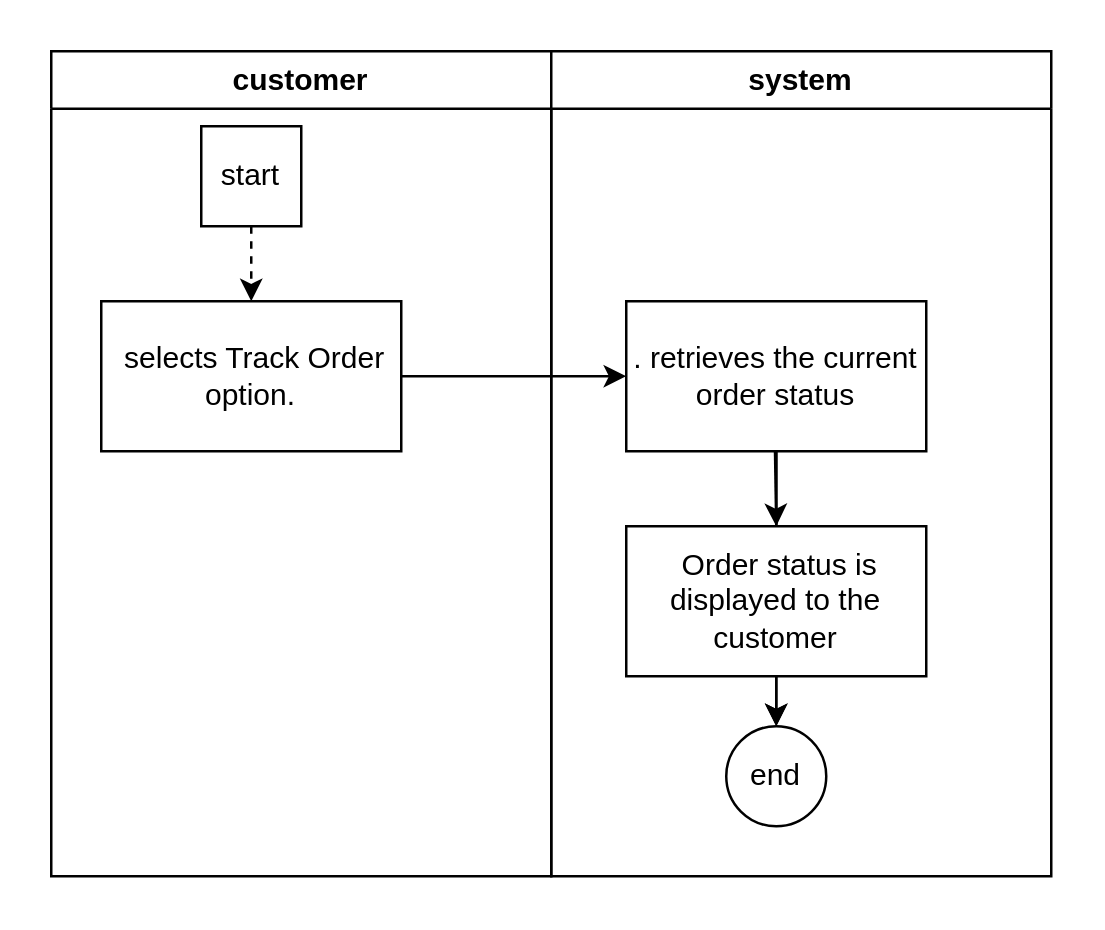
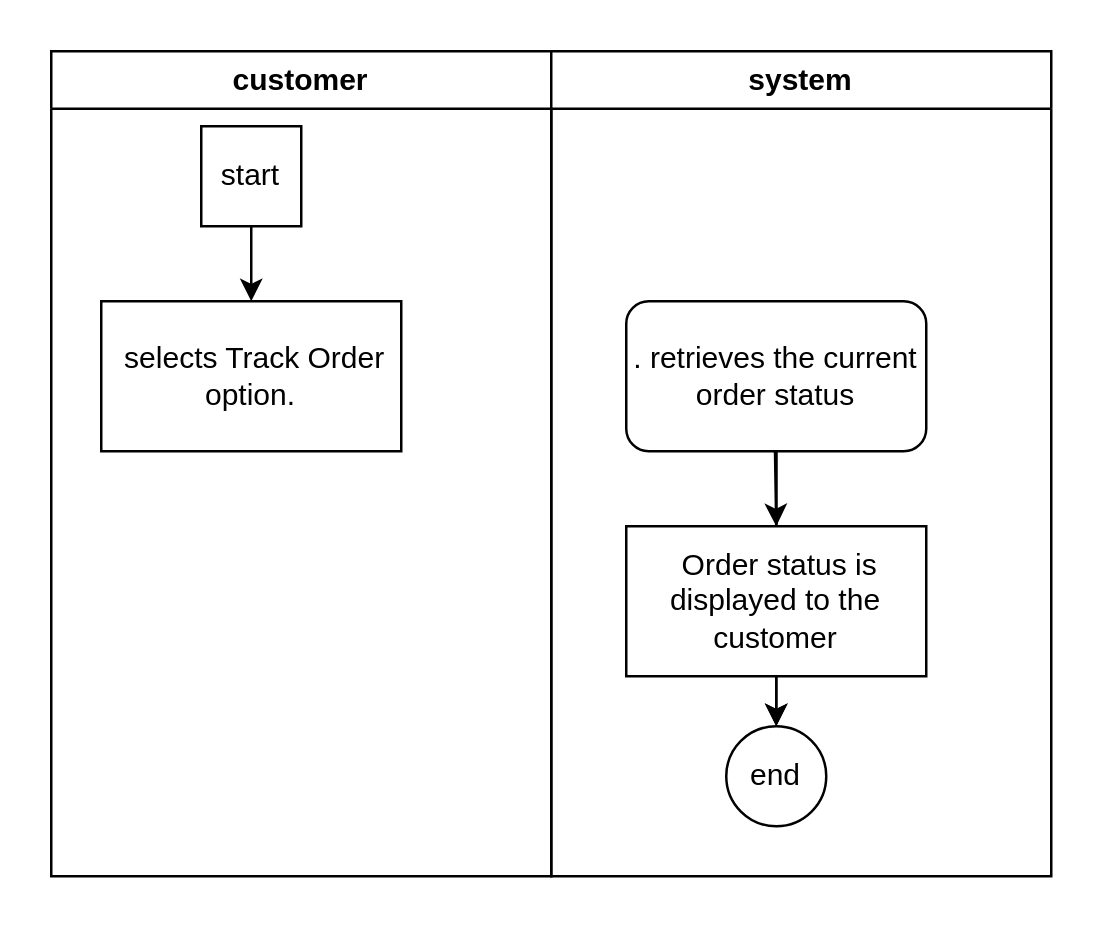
edge "start" -> "selects Track Order option.": style dashed -> solid
edge "selects Track Order option." -> ". retrieves the current order status": removed
node ". retrieves the current order status": shape rectangle -> rounded rectangle
